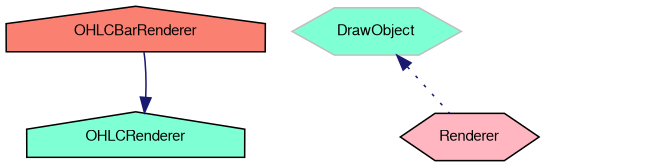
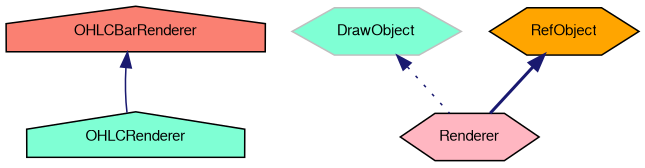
node "RefObject": added
edge "OHLCBarRenderer" -> "OHLCRenderer": reversed
